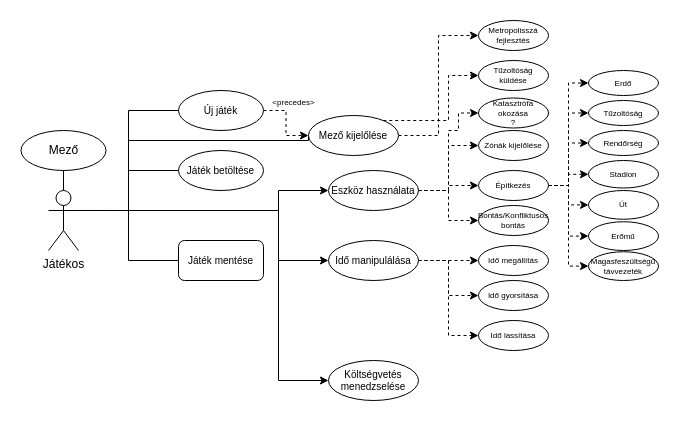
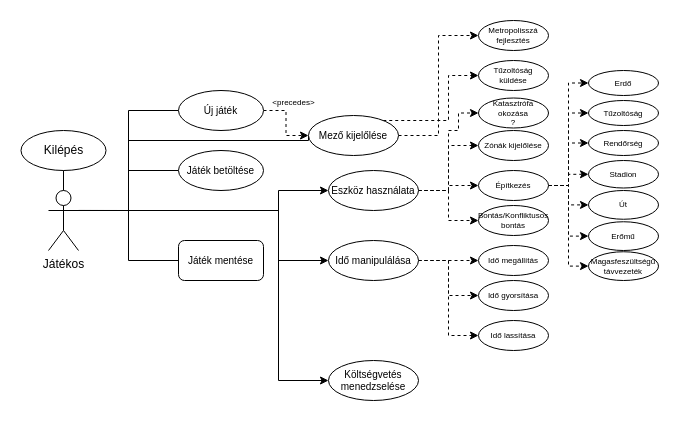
node "Mező": label "Mező" -> "Kilépés"
